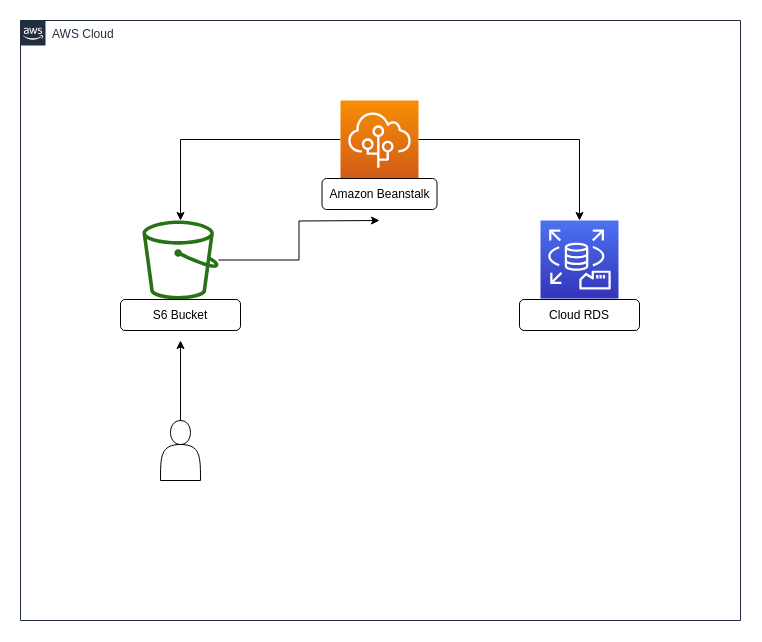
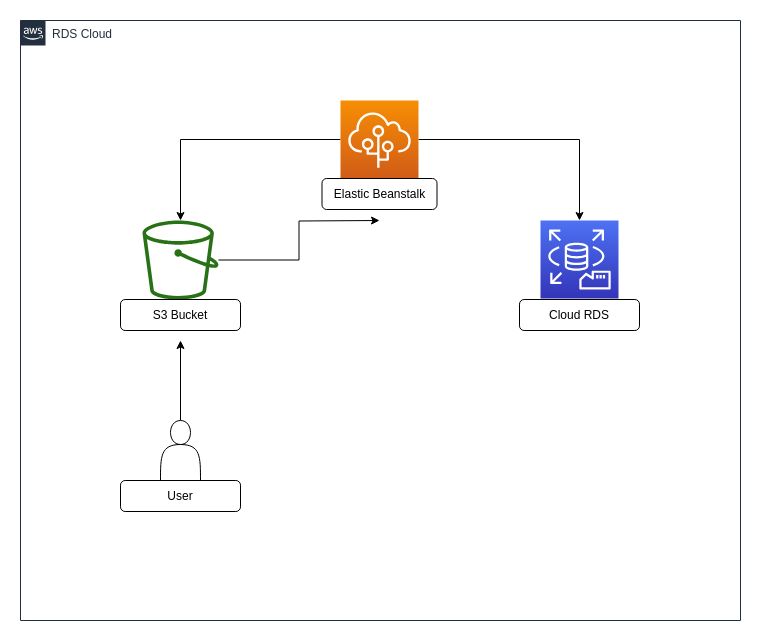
node "AWS Cloud": label "AWS Cloud" -> "RDS Cloud"
node "Amazon Beanstalk": label "Amazon Beanstalk" -> "Elastic Beanstalk"
node "S6 Bucket": label "S6 Bucket" -> "S3 Bucket"
node "User": added
